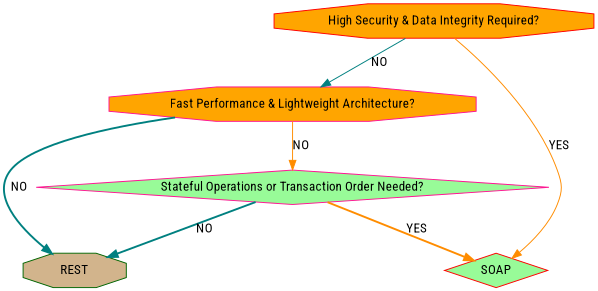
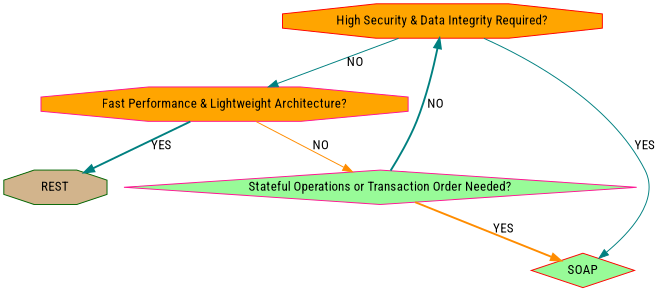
edge "High Security & Data Integrity Required?" -> "SOAP": color darkorange -> teal
edge "Fast Performance & Lightweight Architecture?" -> "REST": label "NO" -> "YES"
edge "Stateful Operations or Transaction Order Needed?" -> "REST": now "Stateful Operations or Transaction Order Needed?" -> "High Security & Data Integrity Required?"
